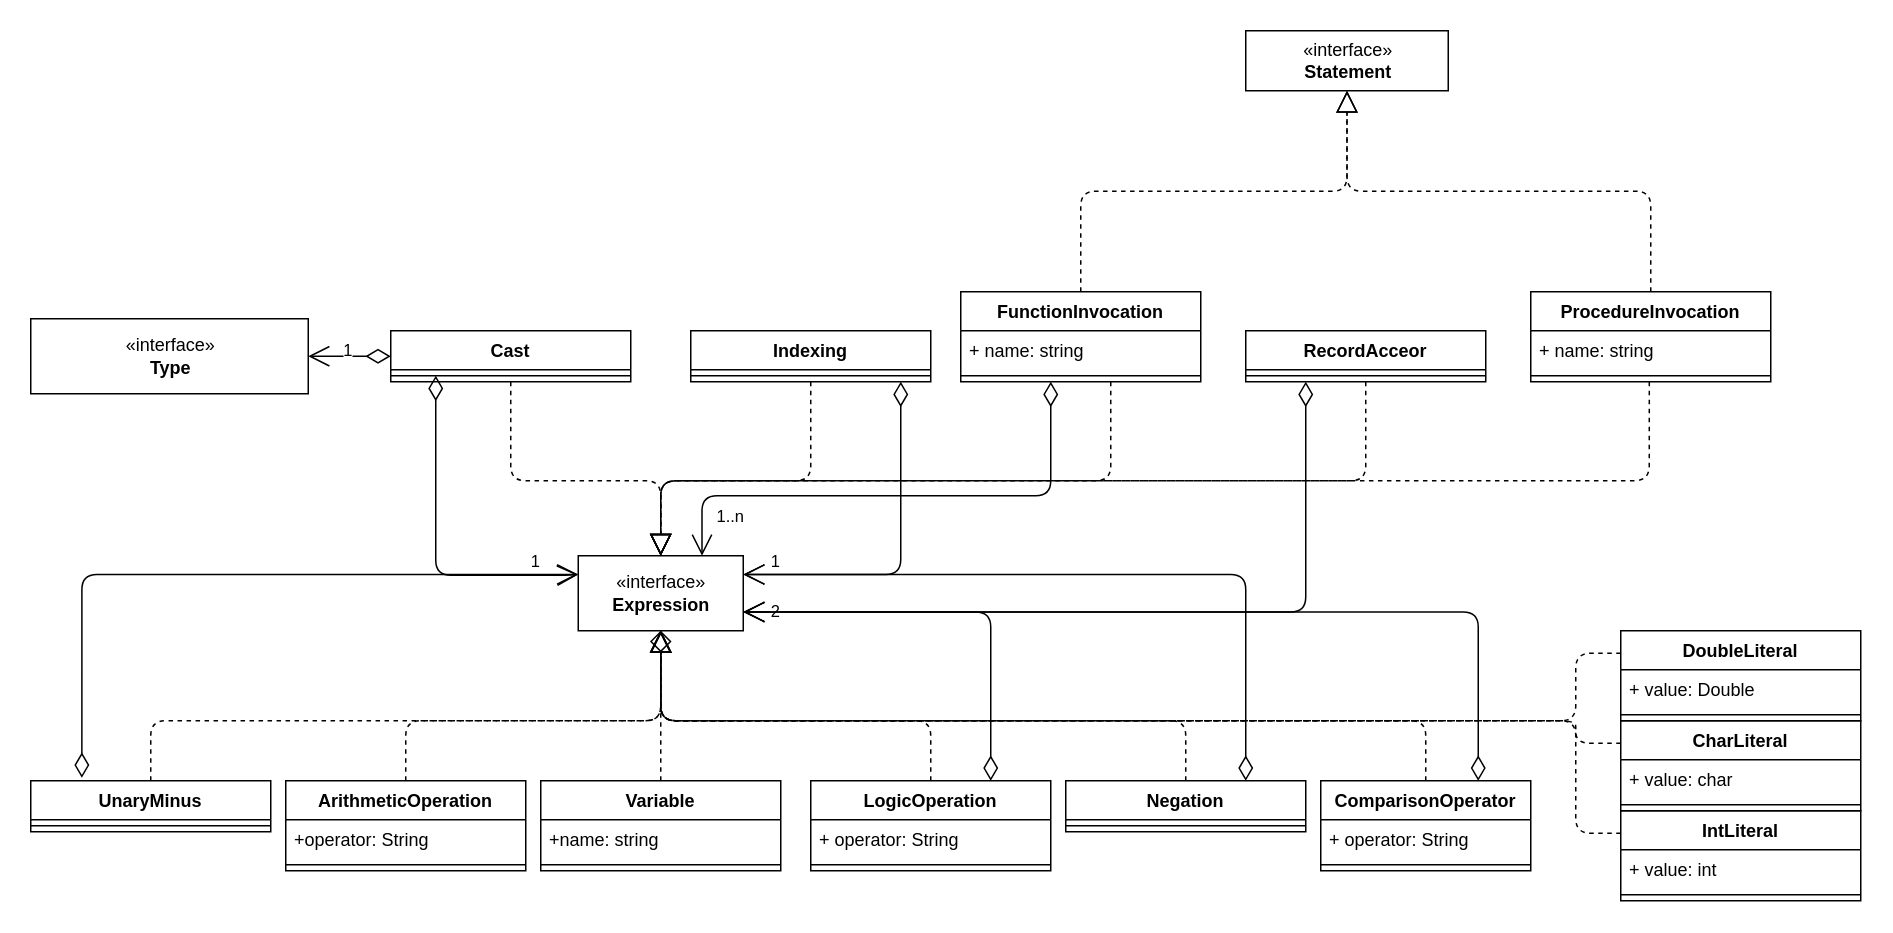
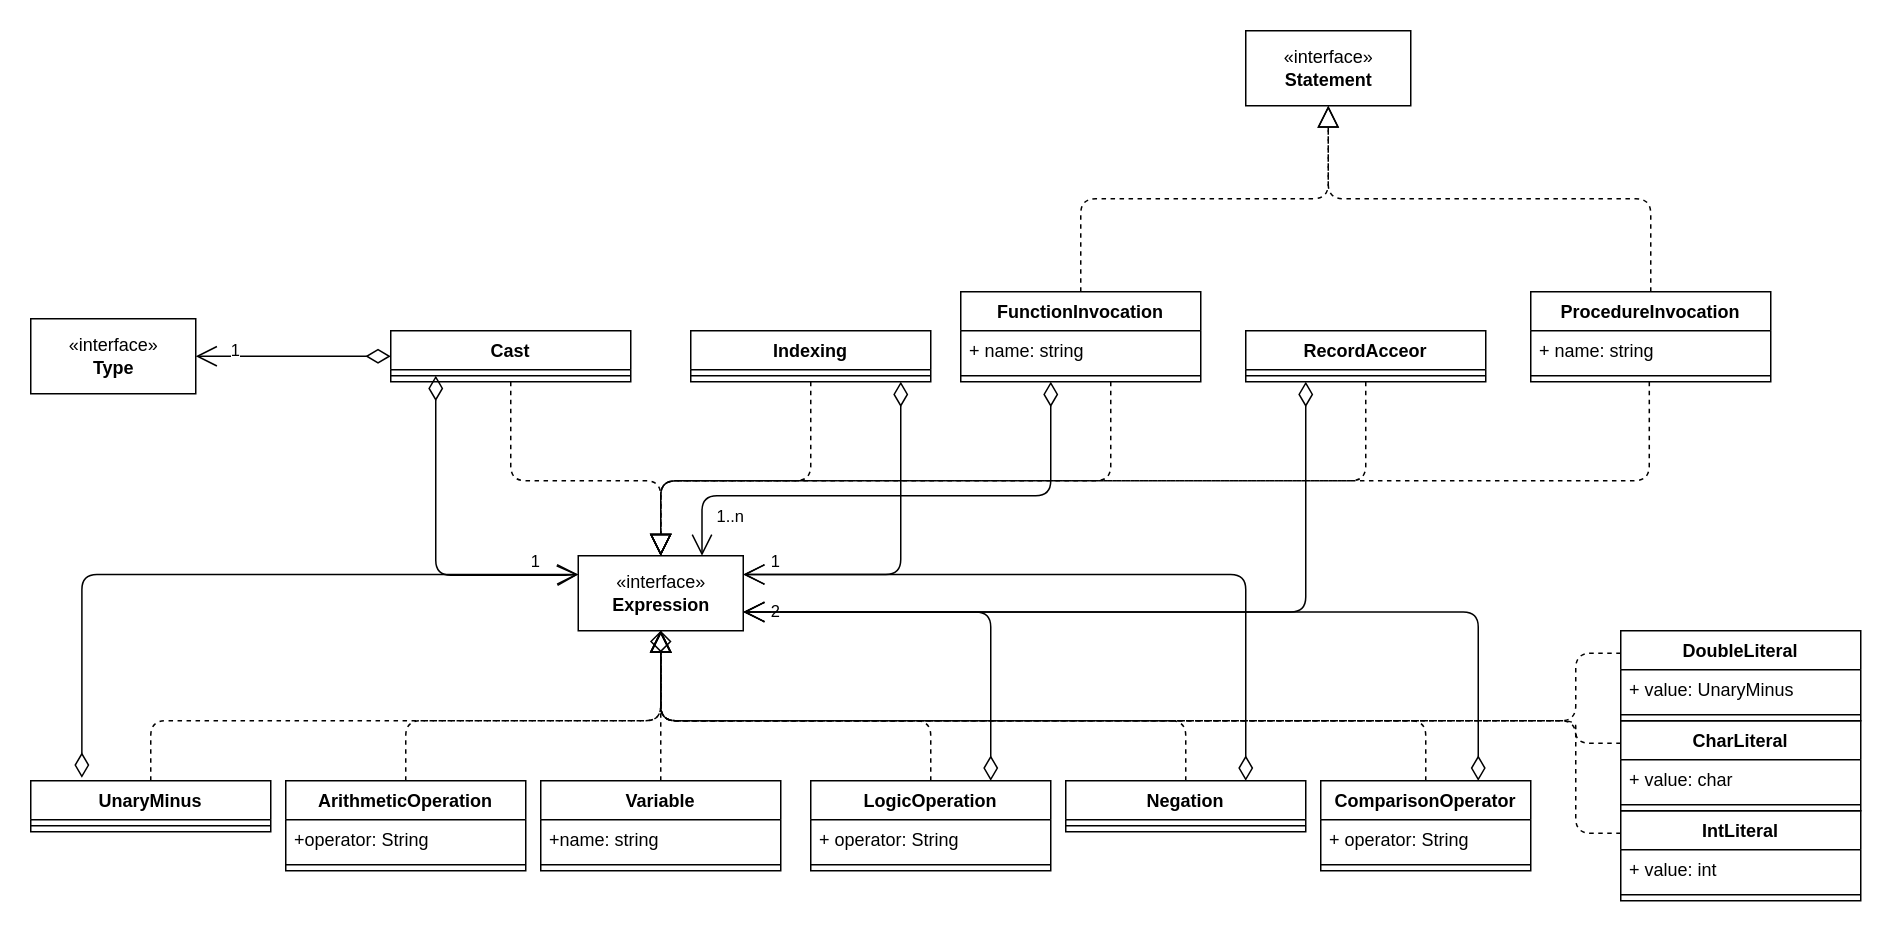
node "«interface» Statement": size 203x60 -> 165x75
node "«interface» Type": size 278x75 -> 165x75
node "+ value: Double": label "+ value: Double" -> "+ value: UnaryMinus"
